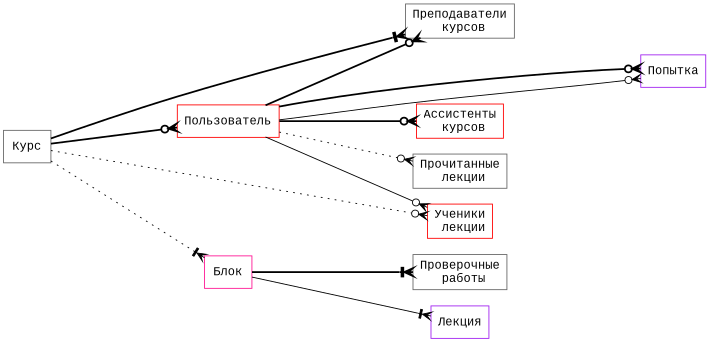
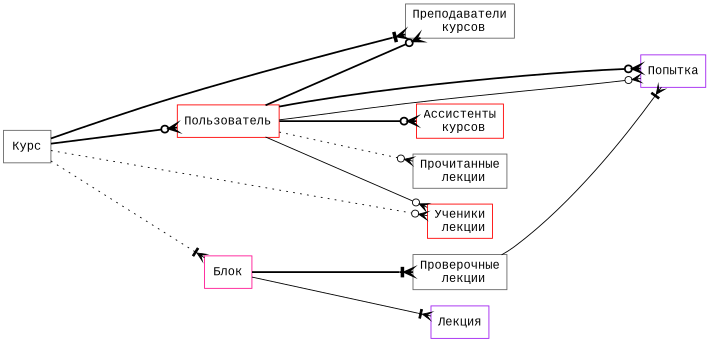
edge "Проверочные" -> "Попытка": added
node "Проверочные": text "работы" -> "лекции"
